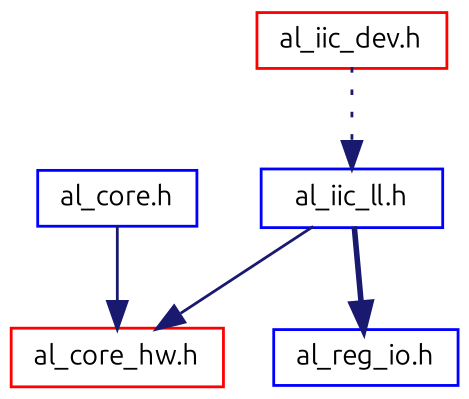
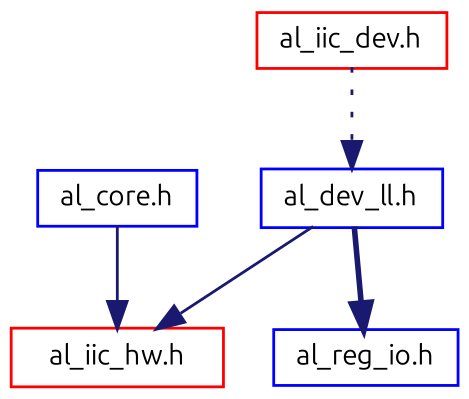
node "al_iic_ll.h": label "al_iic_ll.h" -> "al_dev_ll.h"
node "al_core_hw.h": label "al_core_hw.h" -> "al_iic_hw.h"
